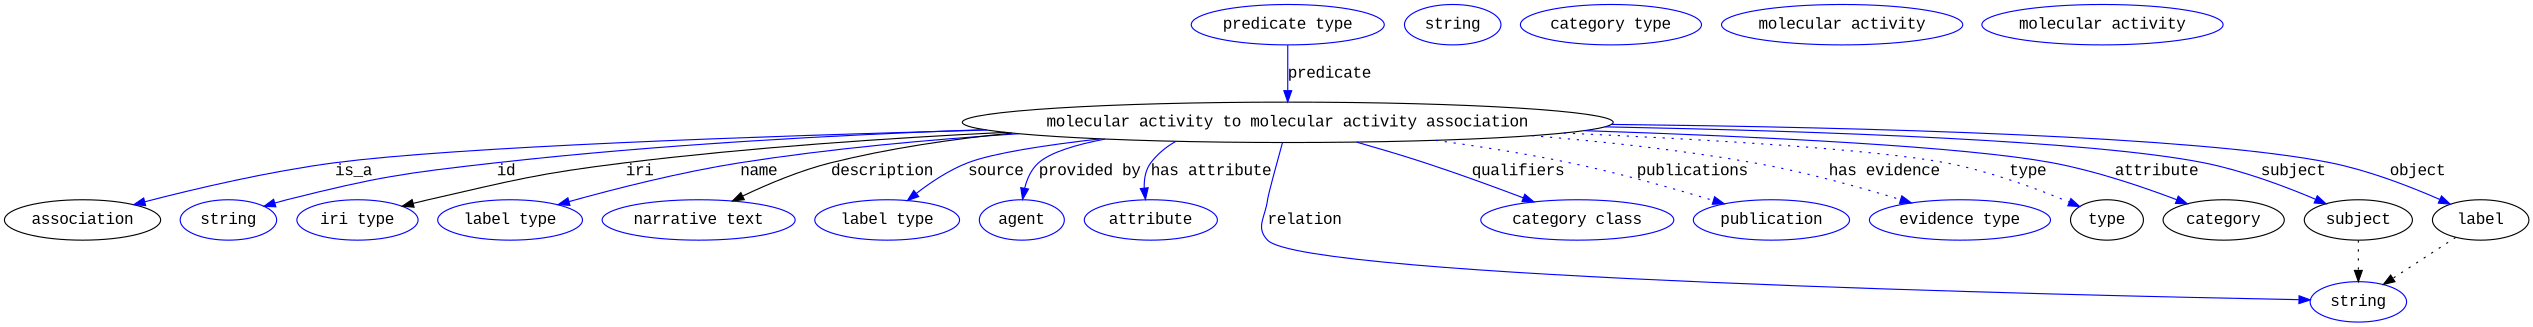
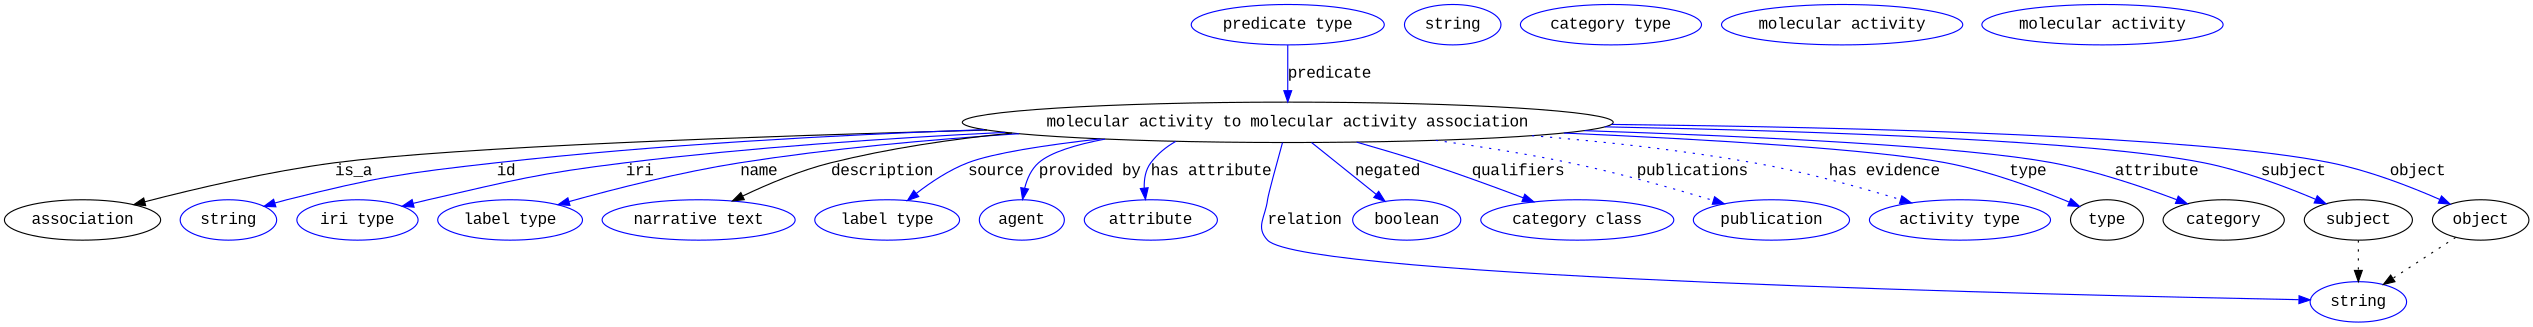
edge "molecular activity to molecular activity association" -> "association": color blue -> black
edge "molecular activity to molecular activity association" -> "type": style dotted -> solid
edge "molecular activity to molecular activity association" -> "iri type": color black -> blue
node "boolean": added
node "evidence type": label "evidence type" -> "activity type"
node "label": label "label" -> "object"
